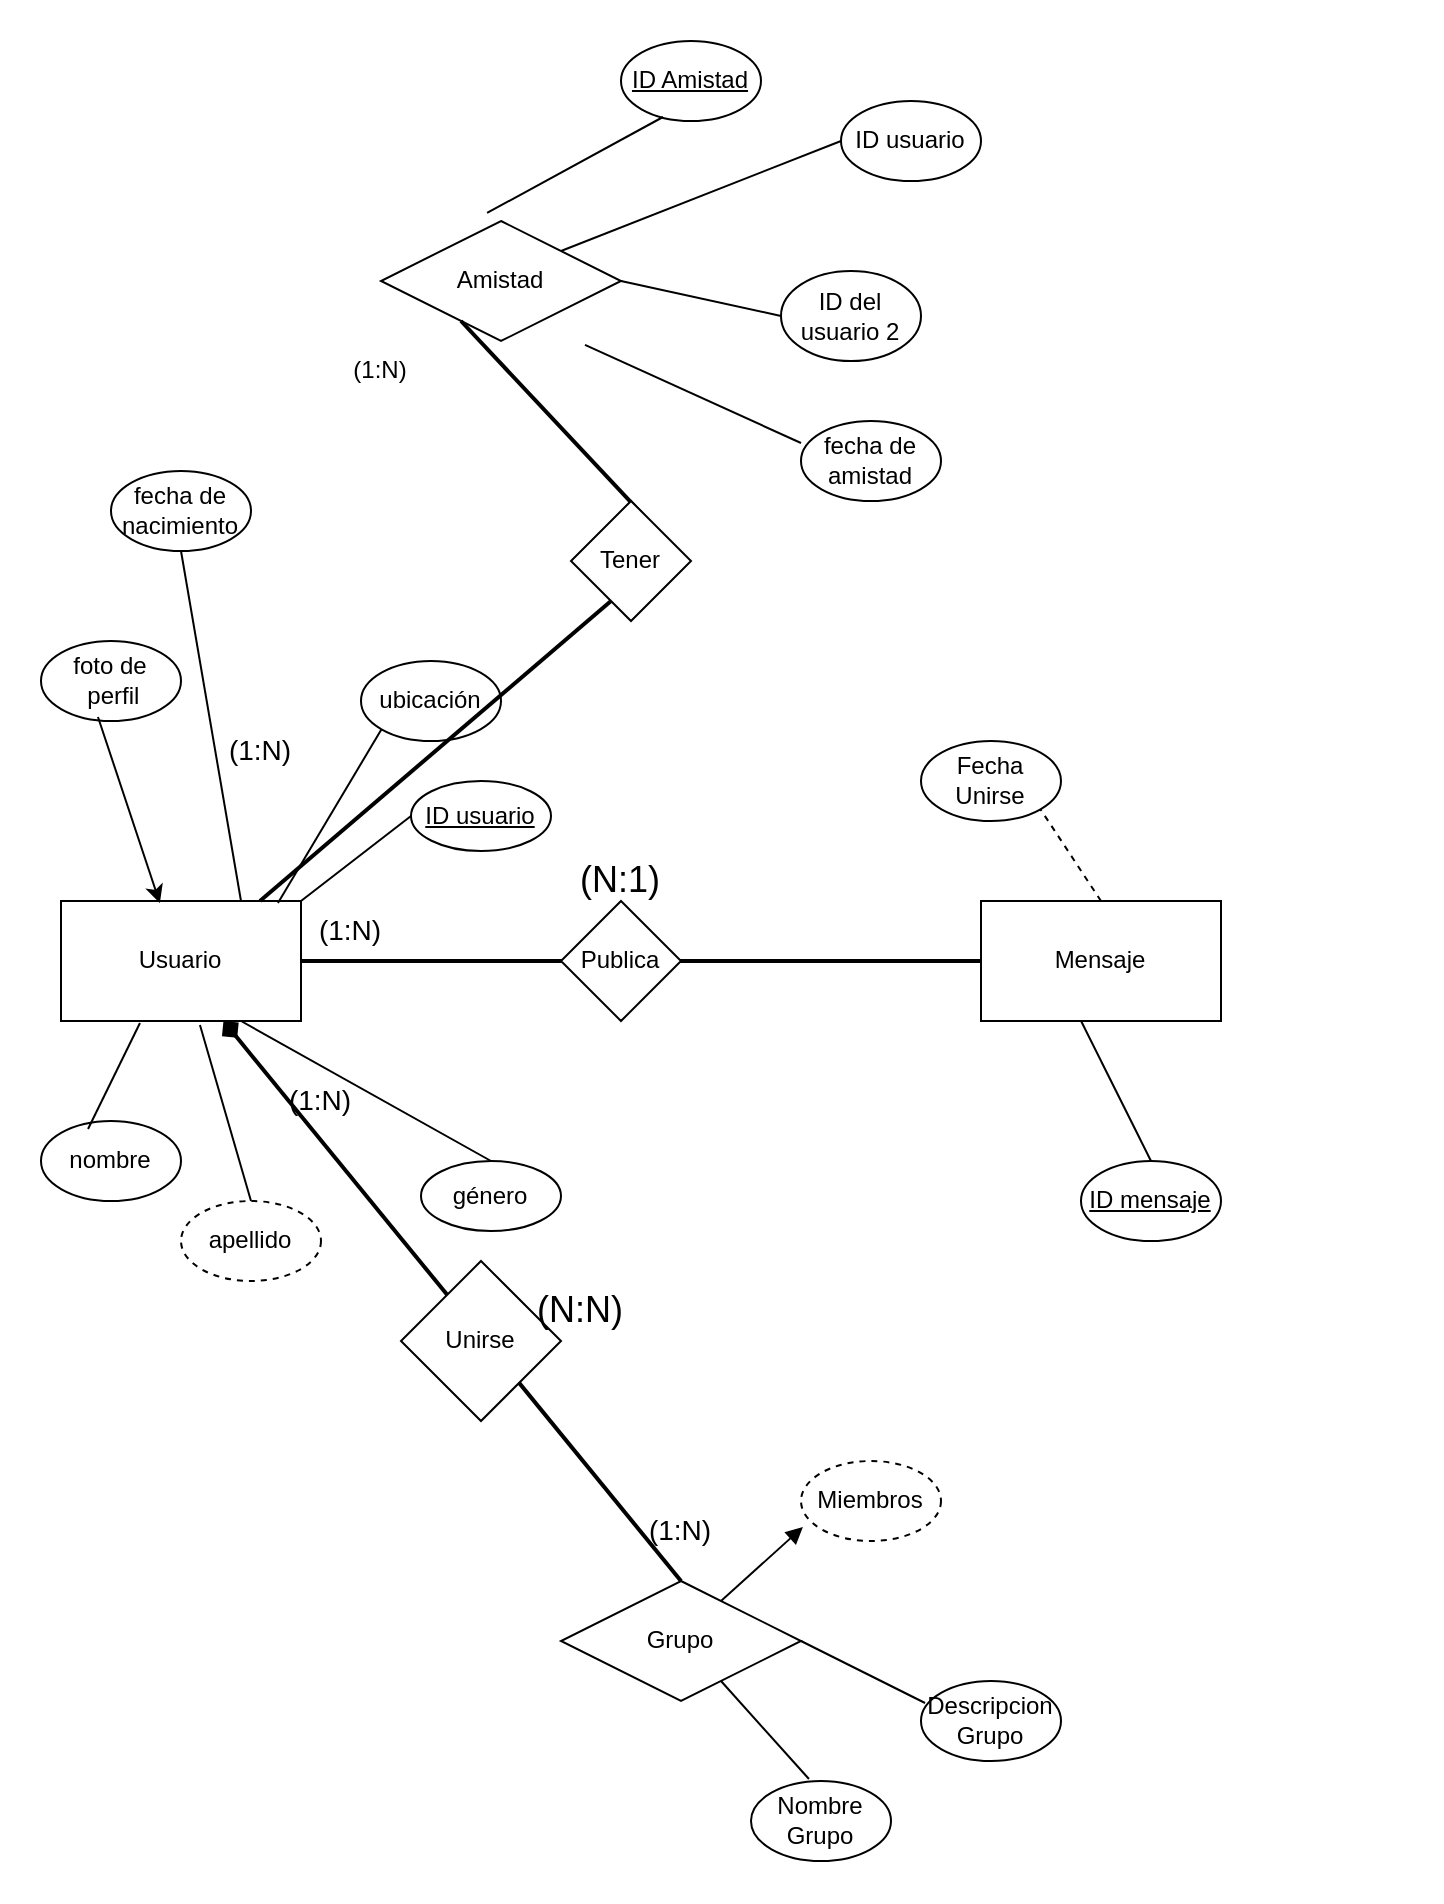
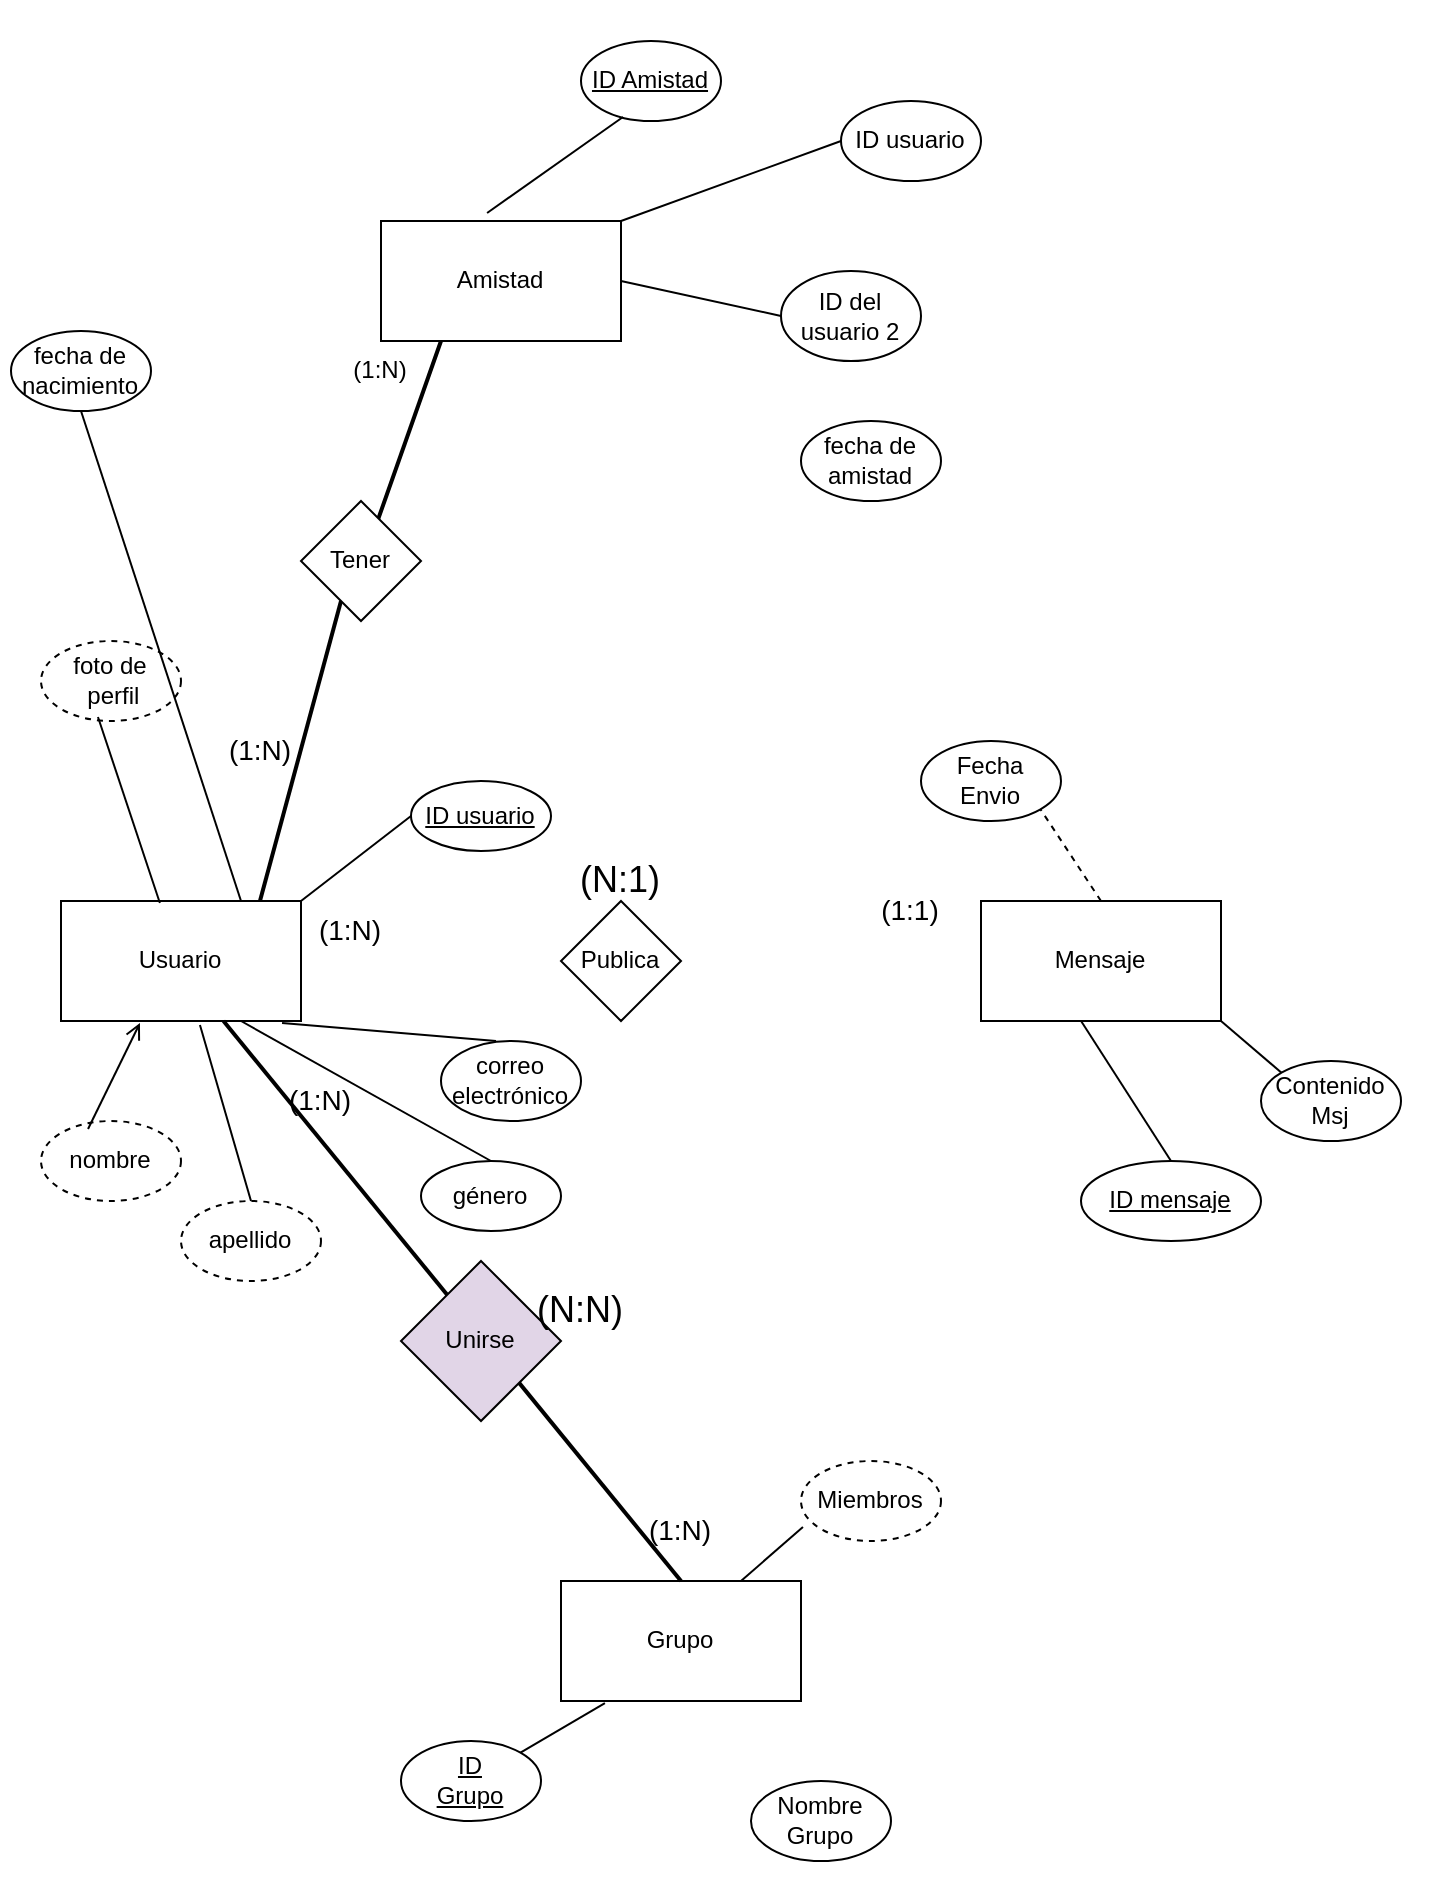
node "ID Amistad": moved (691, 81) -> (651, 81)
node "Amistad": shape diamond -> rectangle
edge "Amistad" -- "fecha de amistad": removed
node "fecha de nacimiento": moved (181, 511) -> (81, 371)
node "Tener": moved (631, 561) -> (361, 561)
node "foto de perfil": style solid -> dashed
node "ubicación": removed
node "Fecha Unirse": label "Fecha Unirse" -> "Fecha Envio"
edge "ubicación" -- "Usuario": removed
edge "foto de perfil" -> "Usuario": arrowhead classic -> none
node "(1:1)": added
edge "Usuario" -- "Mensaje": removed
edge "Usuario" -- "nombre": arrowhead none -> open
edge "Usuario" -- "correo electrónico": added
edge "Grupo" -> "Usuario": arrowhead diamond -> none
edge "Mensaje" -- "Contenido Msj": added
node "correo electrónico": added
node "Contenido Msj": added
node "nombre": style solid -> dashed
node "ID mensaje": size 140x80 -> 180x80
node "Unirse": fillcolor #ffffff -> #e1d5e7
edge "Grupo" -> "Miembros": arrowhead block -> none
node "Grupo": shape diamond -> rectangle
edge "Grupo" -- "Descripcion Grupo": removed
node "Descripcion Grupo": removed
edge "Grupo" -- "ID Grupo": added
edge "Grupo" -- "Nombre Grupo": removed
node "ID Grupo": added
